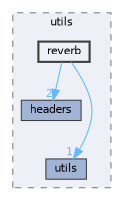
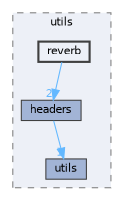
edge "reverb" -> "utils": now "headers" -> "utils"
